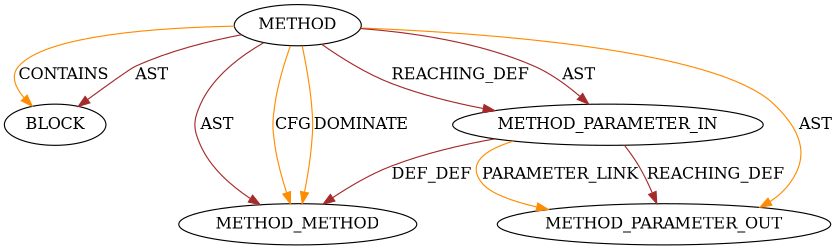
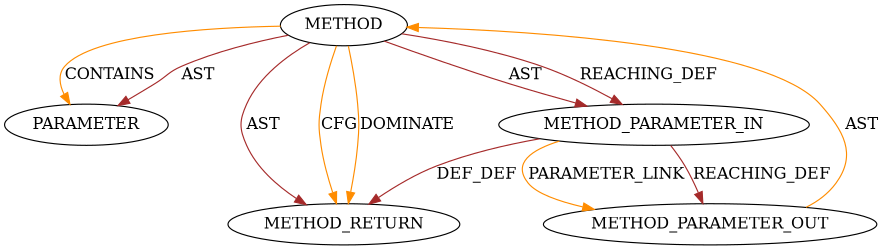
edge "METHOD" -> "METHOD_PARAMETER_OUT": reversed
node "BLOCK": label "BLOCK" -> "PARAMETER"
node "METHOD_METHOD": label "METHOD_METHOD" -> "METHOD_RETURN"
